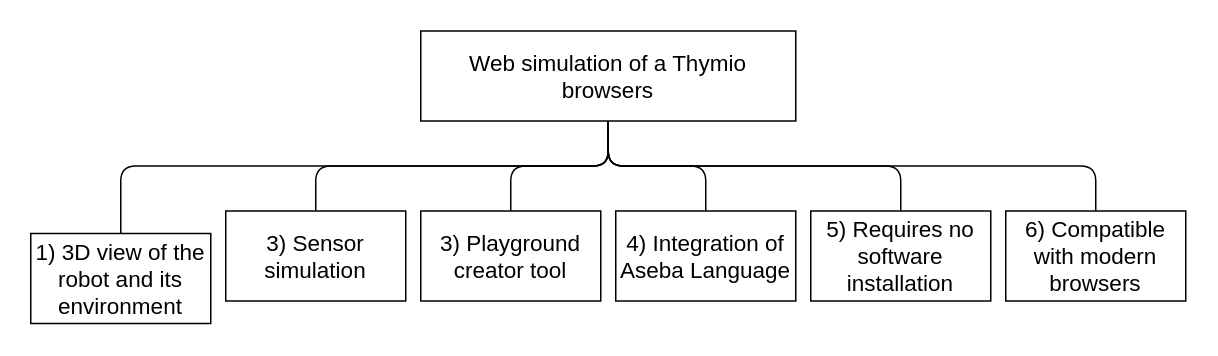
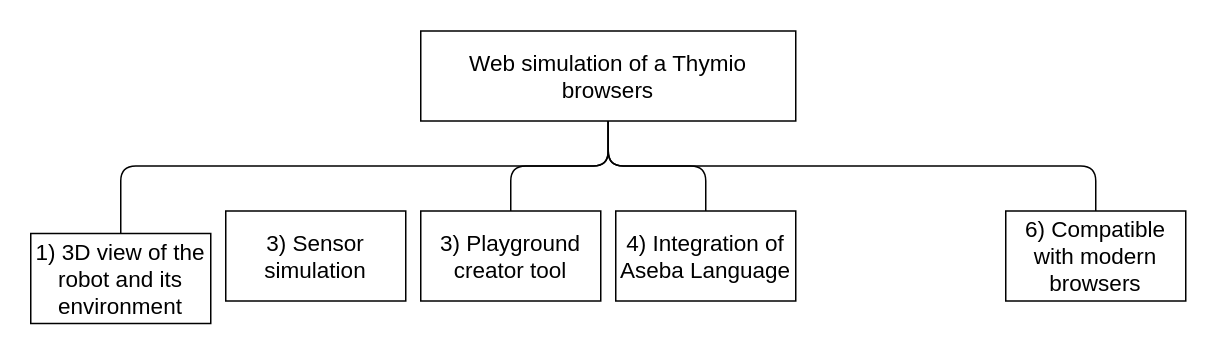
edge "Web simulation of a Thymio browsers" -- "3) Sensor simulation": removed
edge "Web simulation of a Thymio browsers" -- "5) Requires no software installation": removed
node "5) Requires no software installation": removed
